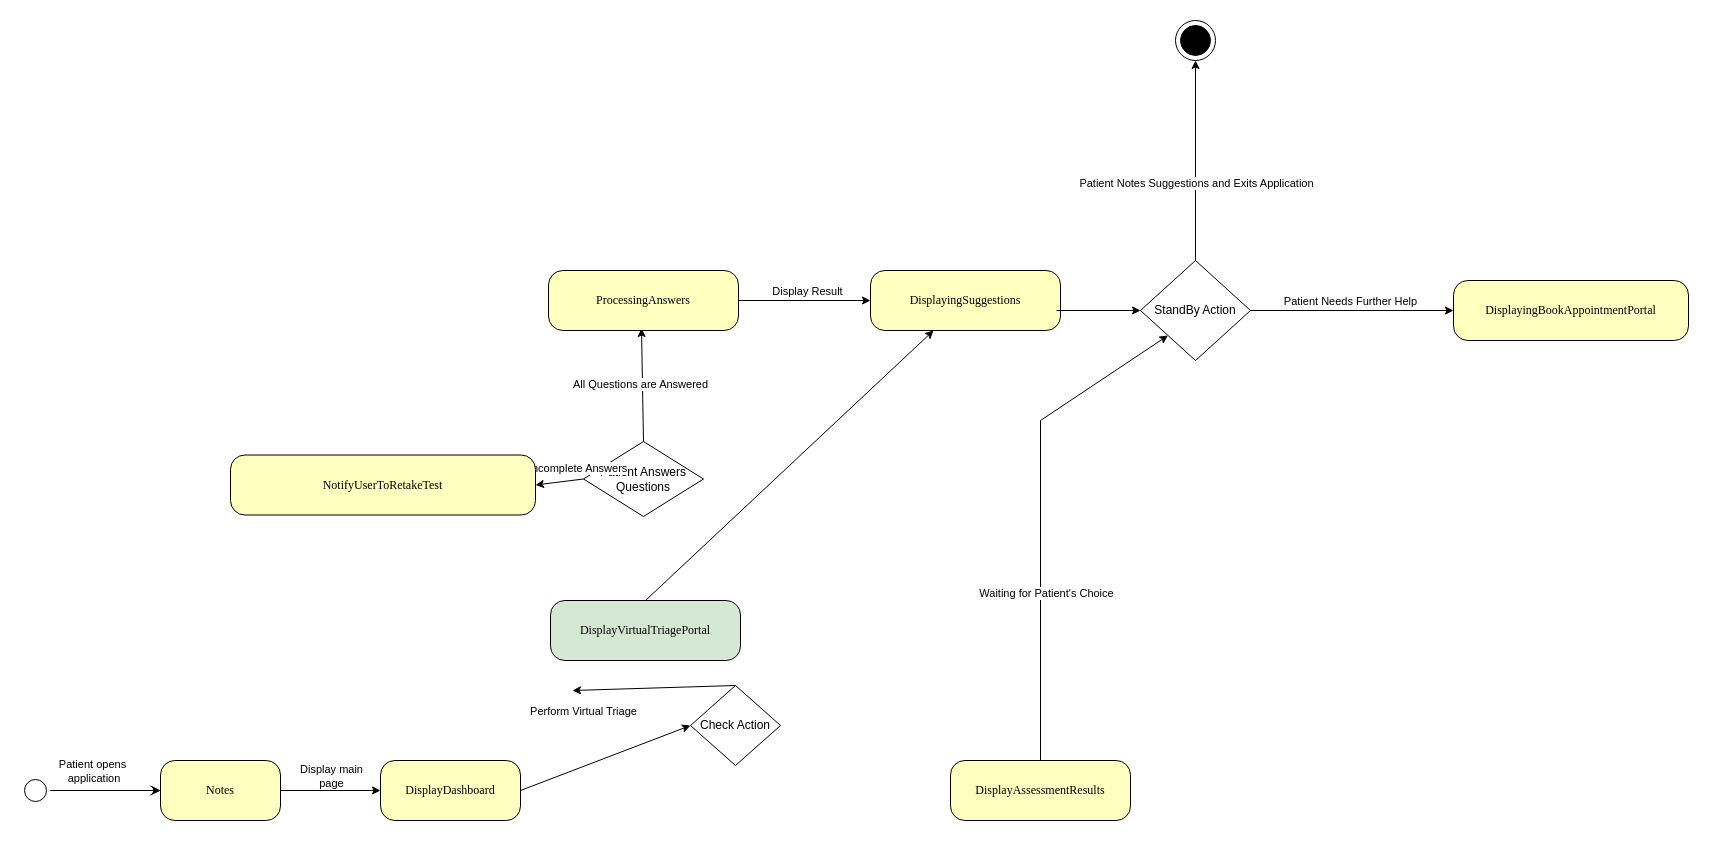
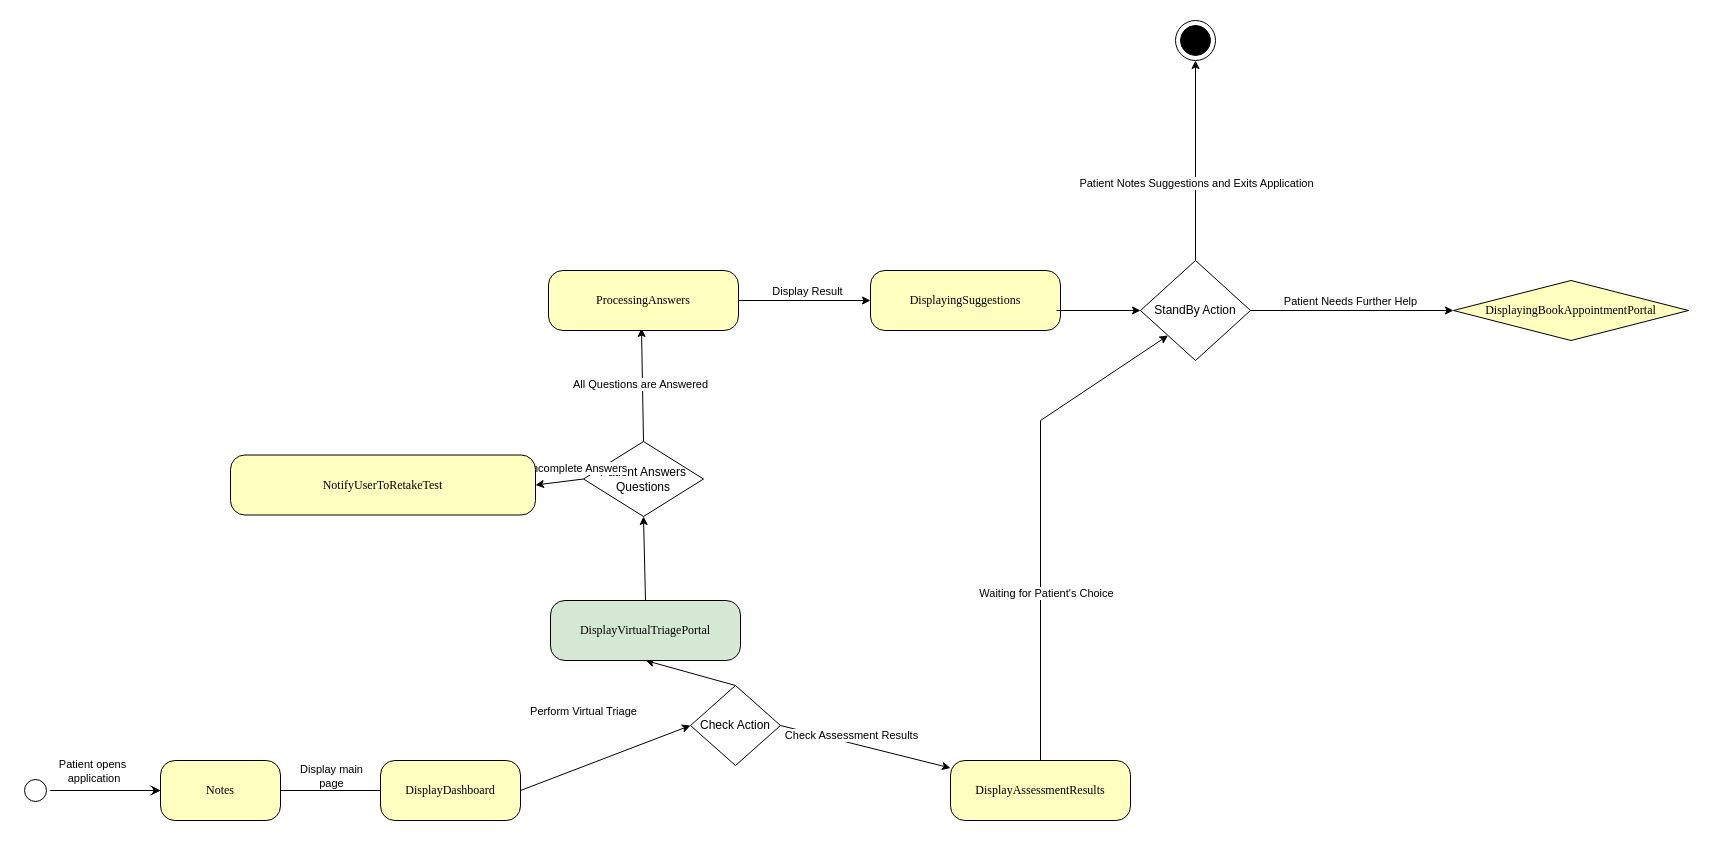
node "DisplayingBookAppointmentPortal": shape rounded rectangle -> diamond
edge "DisplayVirtualTriagePortal" -> "DisplayingSuggestions": now "DisplayVirtualTriagePortal" -> "Patient Answers Questions"
edge "Check Action" -> "Perform Virtual Triage": now "Check Action" -> "DisplayVirtualTriagePortal"
edge "Check Action" -> "DisplayAssessmentResults": added, label "Check Assessment Results"
edge "Notes" -> "DisplayDashboard": arrowhead classic -> none
